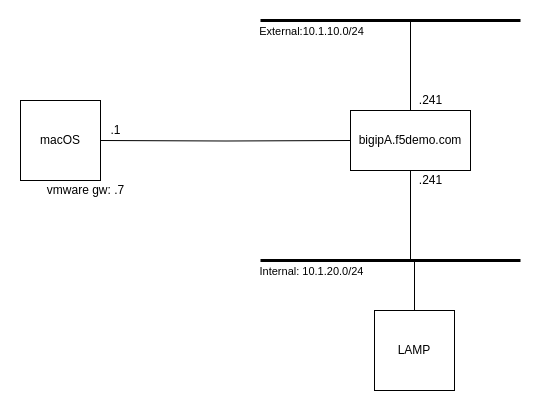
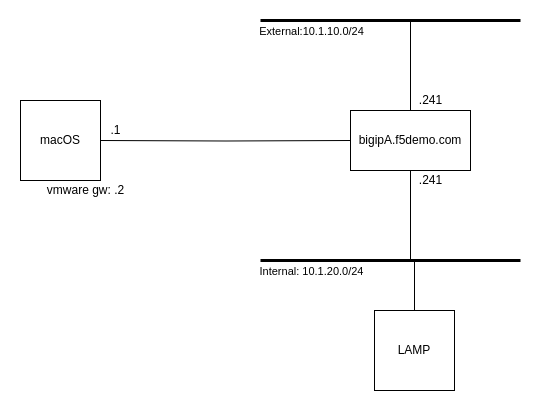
node "vmware gw: .7": label "vmware gw: .7" -> "vmware gw: .2"
